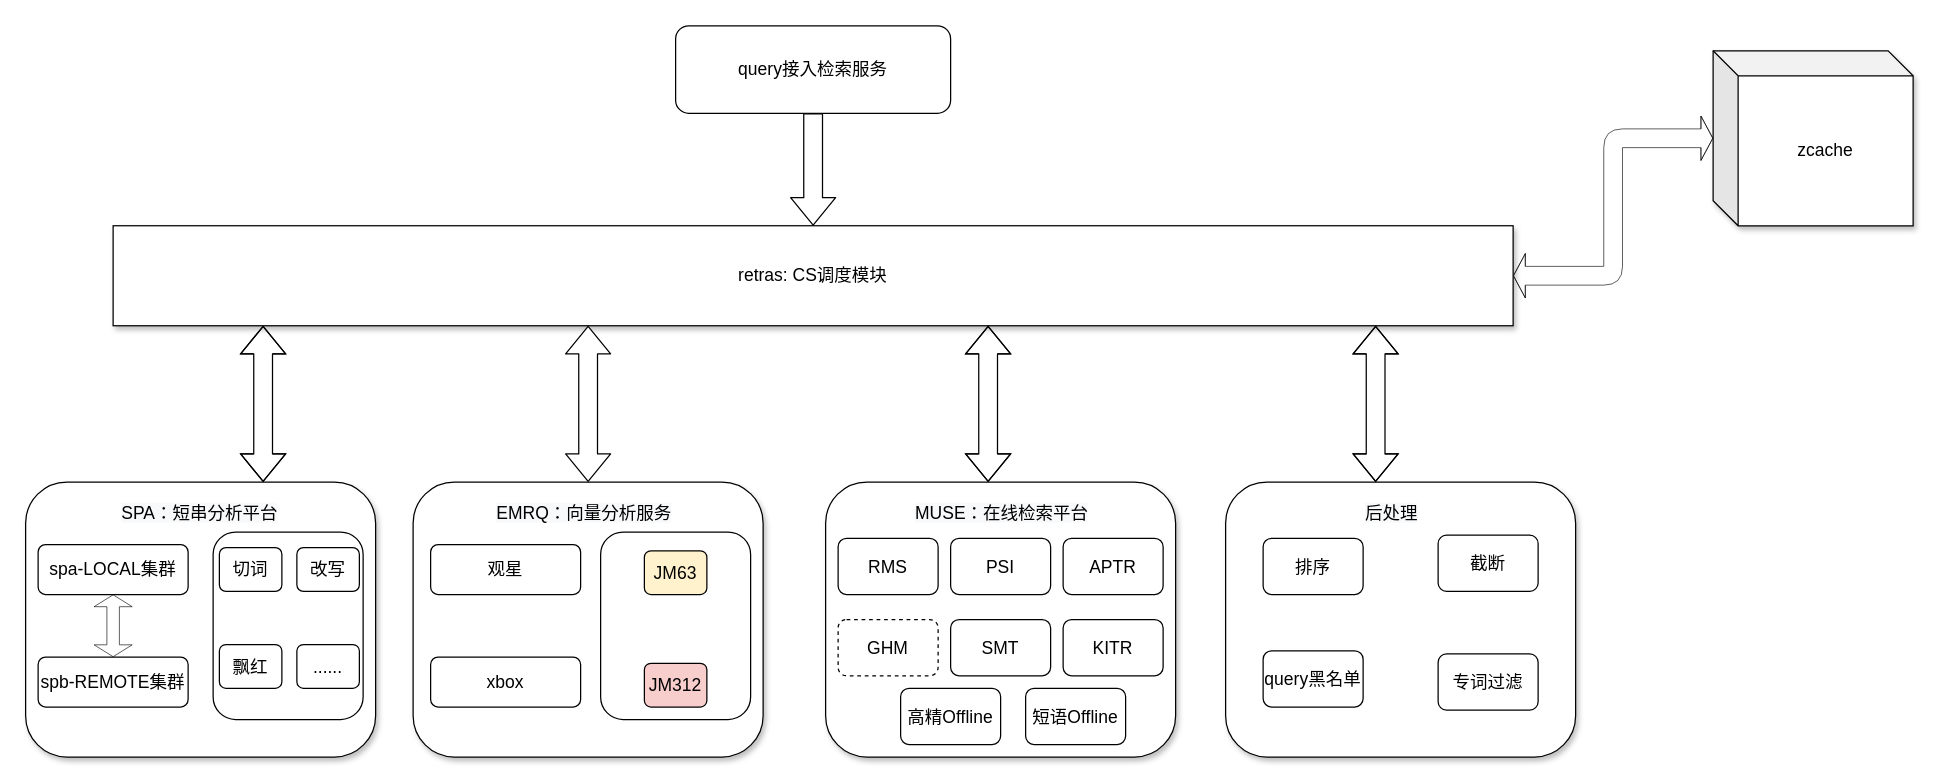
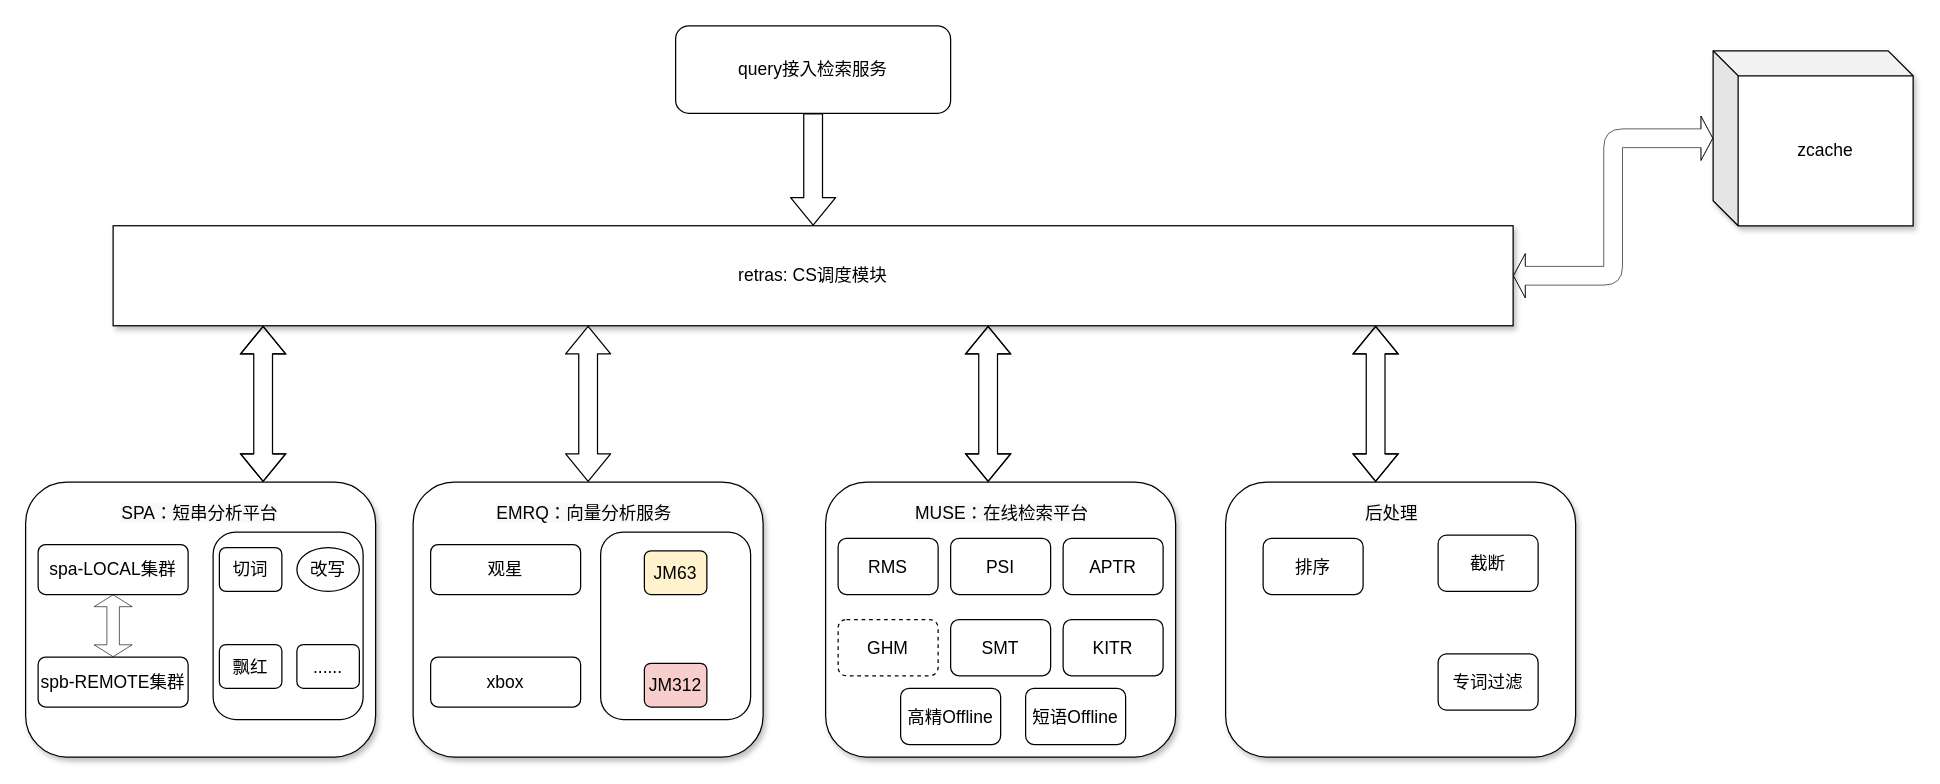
node "改写": shape rounded rectangle -> ellipse
node "query黑名单": removed
